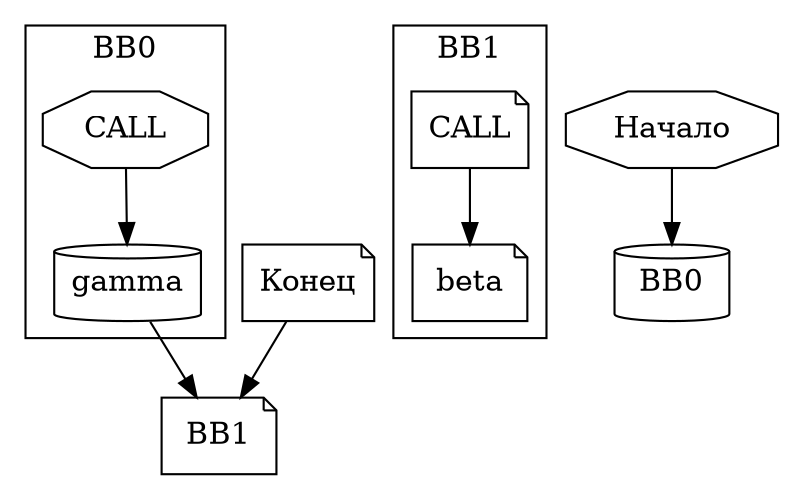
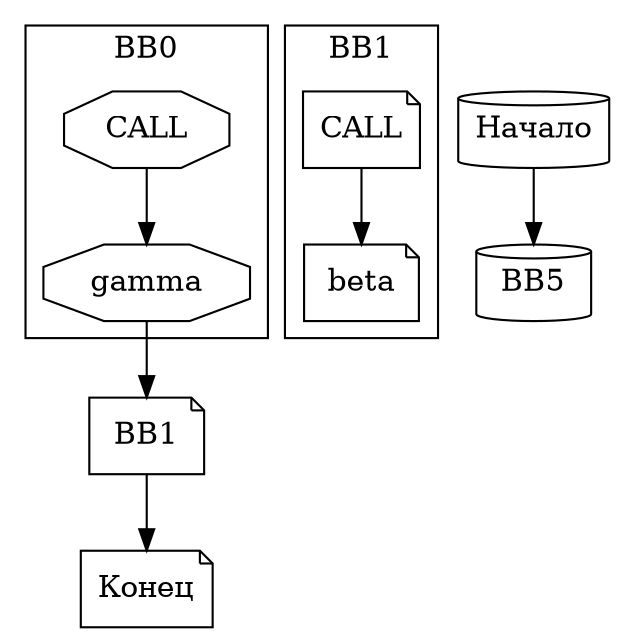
node "Начало": shape octagon -> cylinder
node "gamma": shape cylinder -> octagon
node "BB0": label "BB0" -> "BB5"
edge "Конец" -> "BB1": reversed
